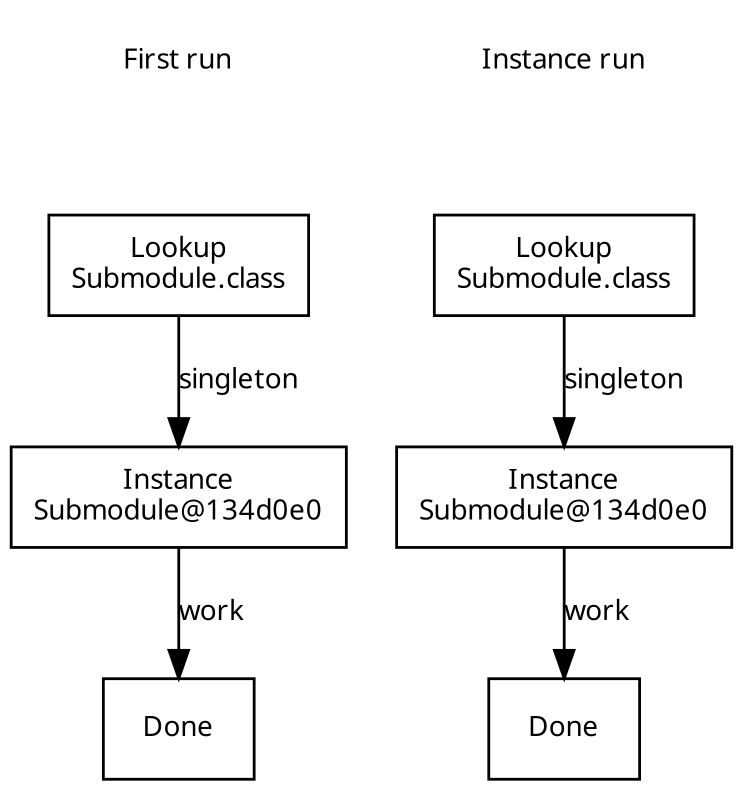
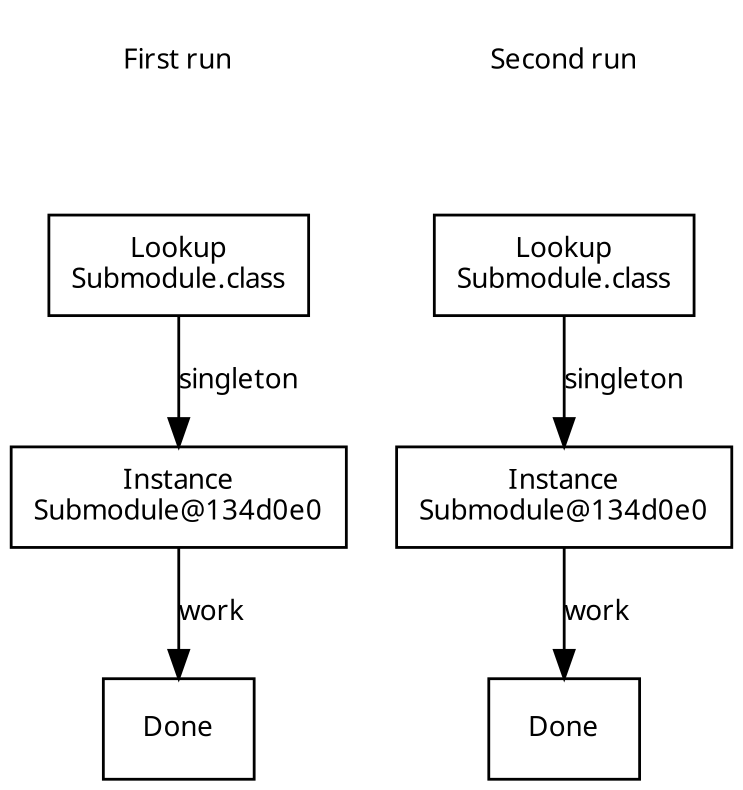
node "Instance run": label "Instance run" -> "Second run"
